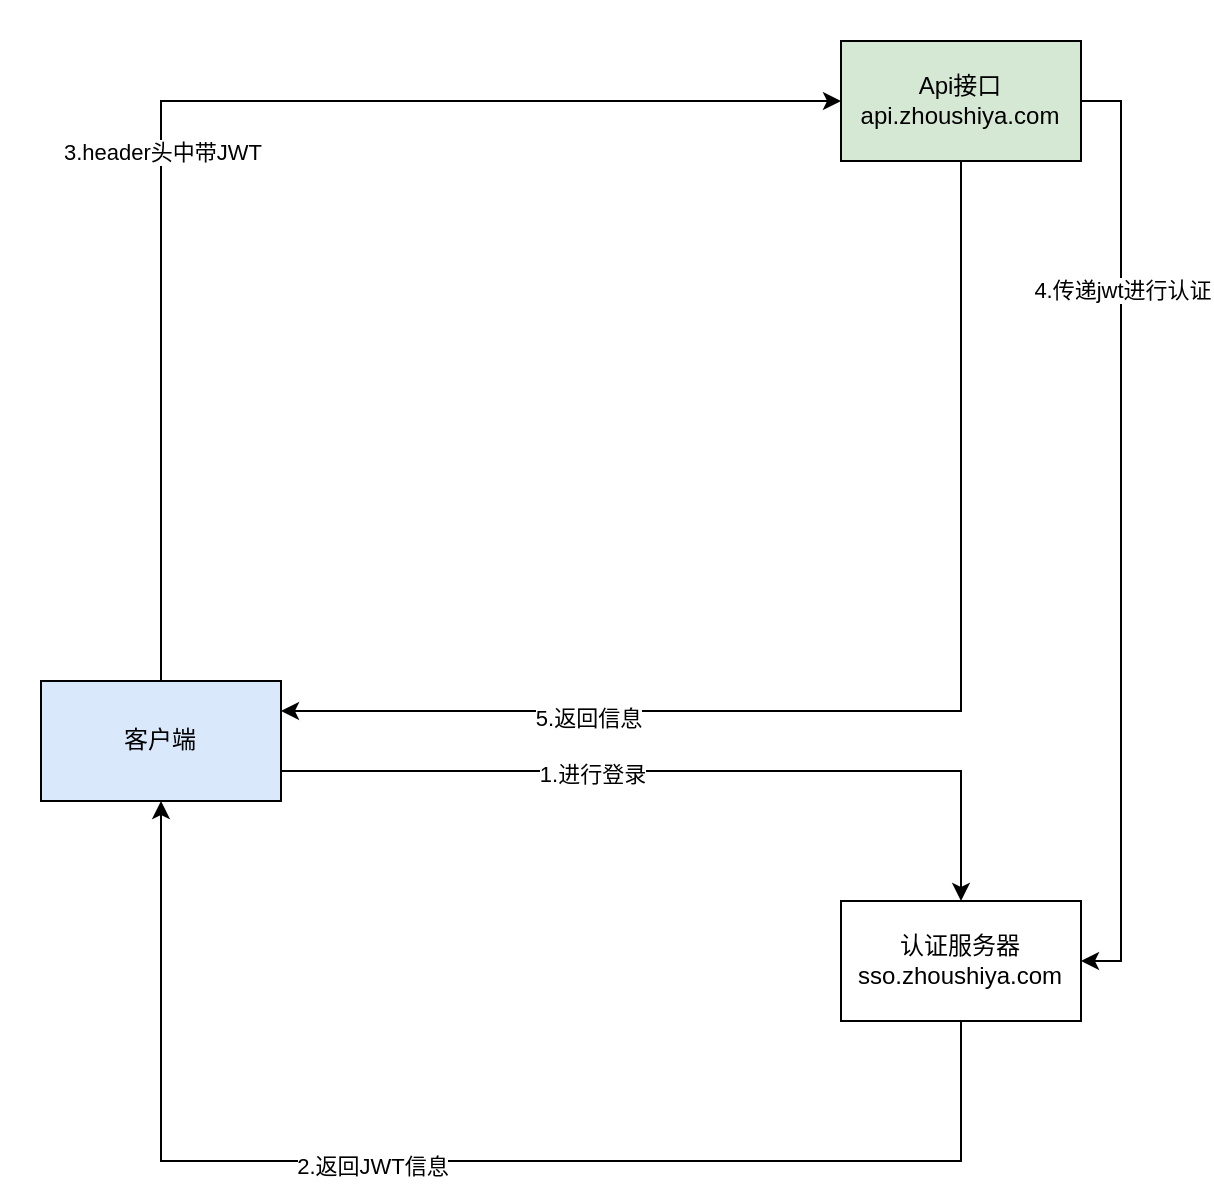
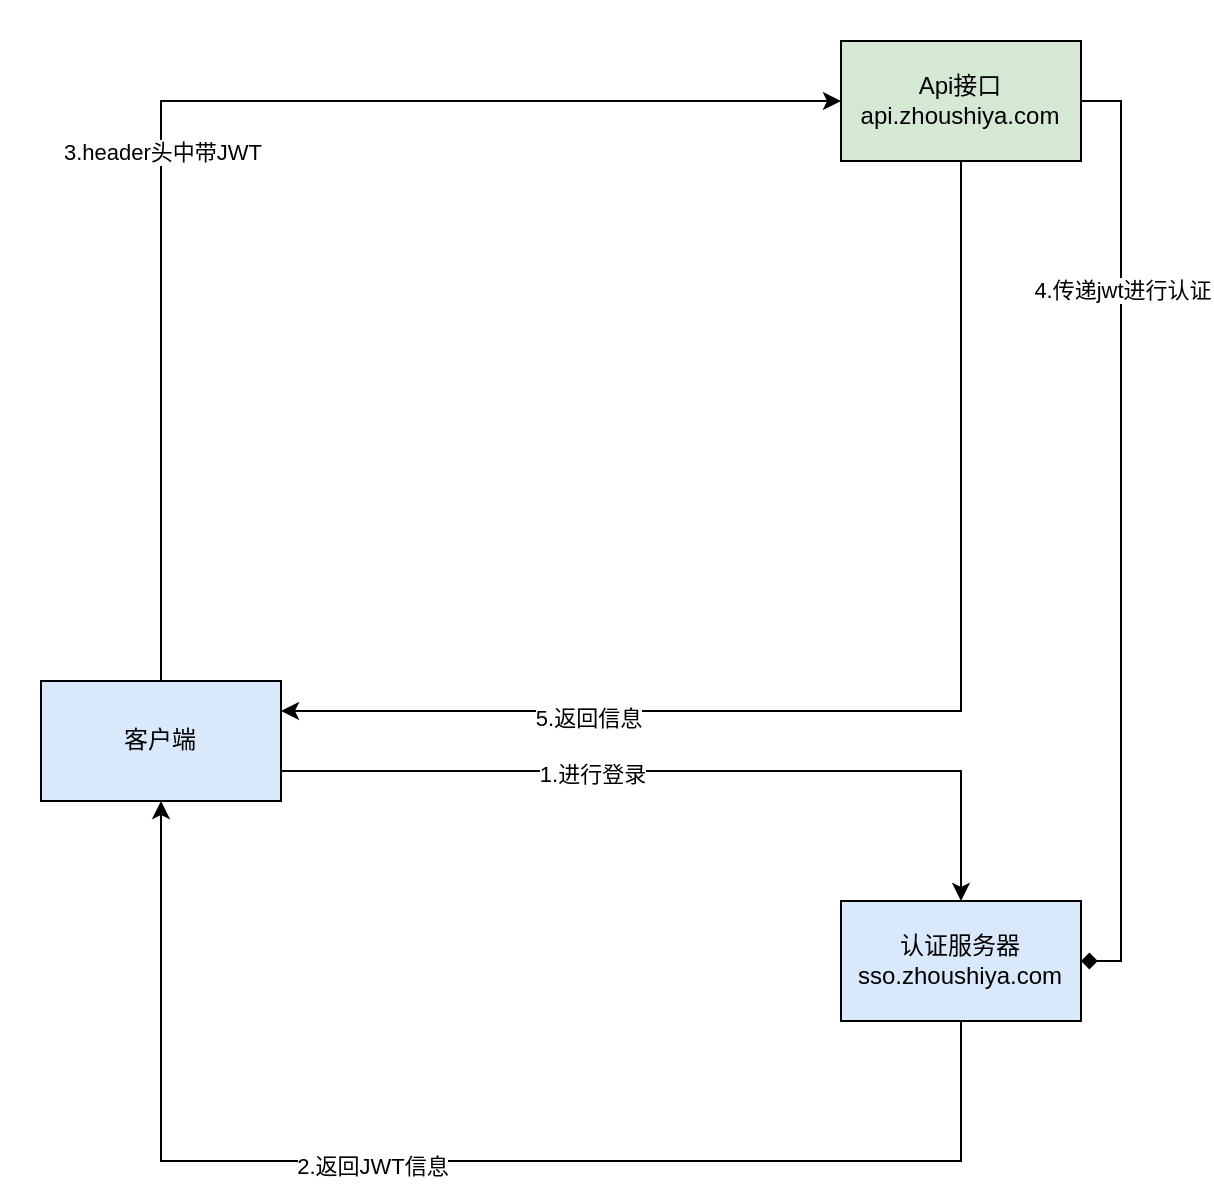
node "认证服务器 sso.zhoushiya.com": fillcolor #ffffff -> #dae8fc
edge "Api接口 api.zhoushiya.com" -> "认证服务器 sso.zhoushiya.com": arrowhead classic -> diamond
